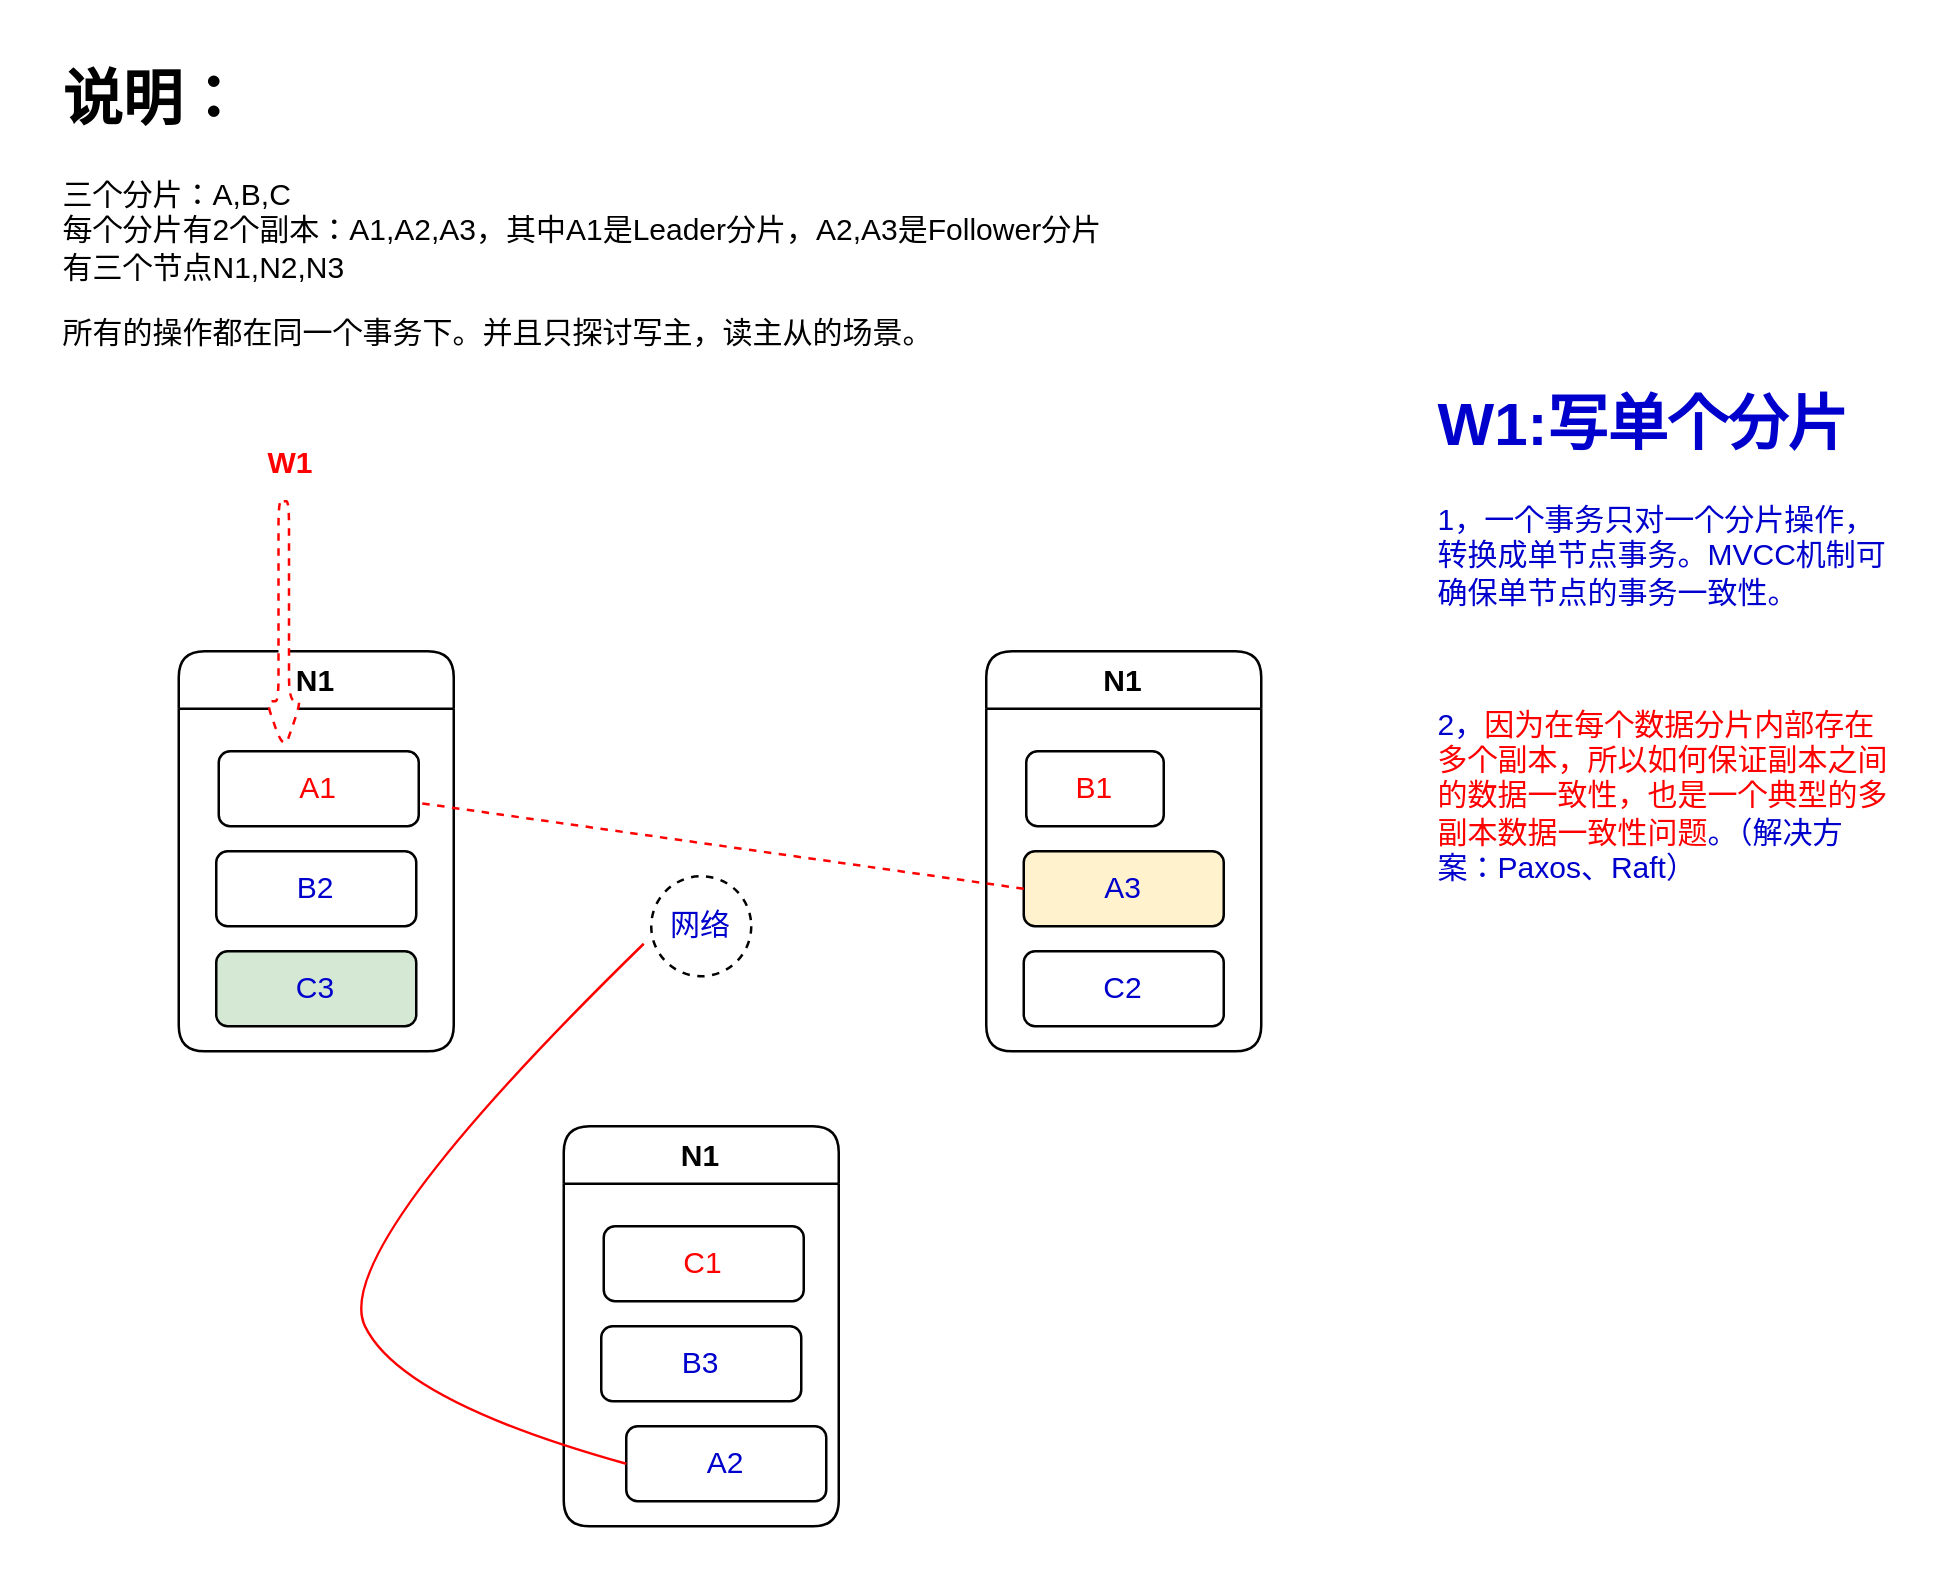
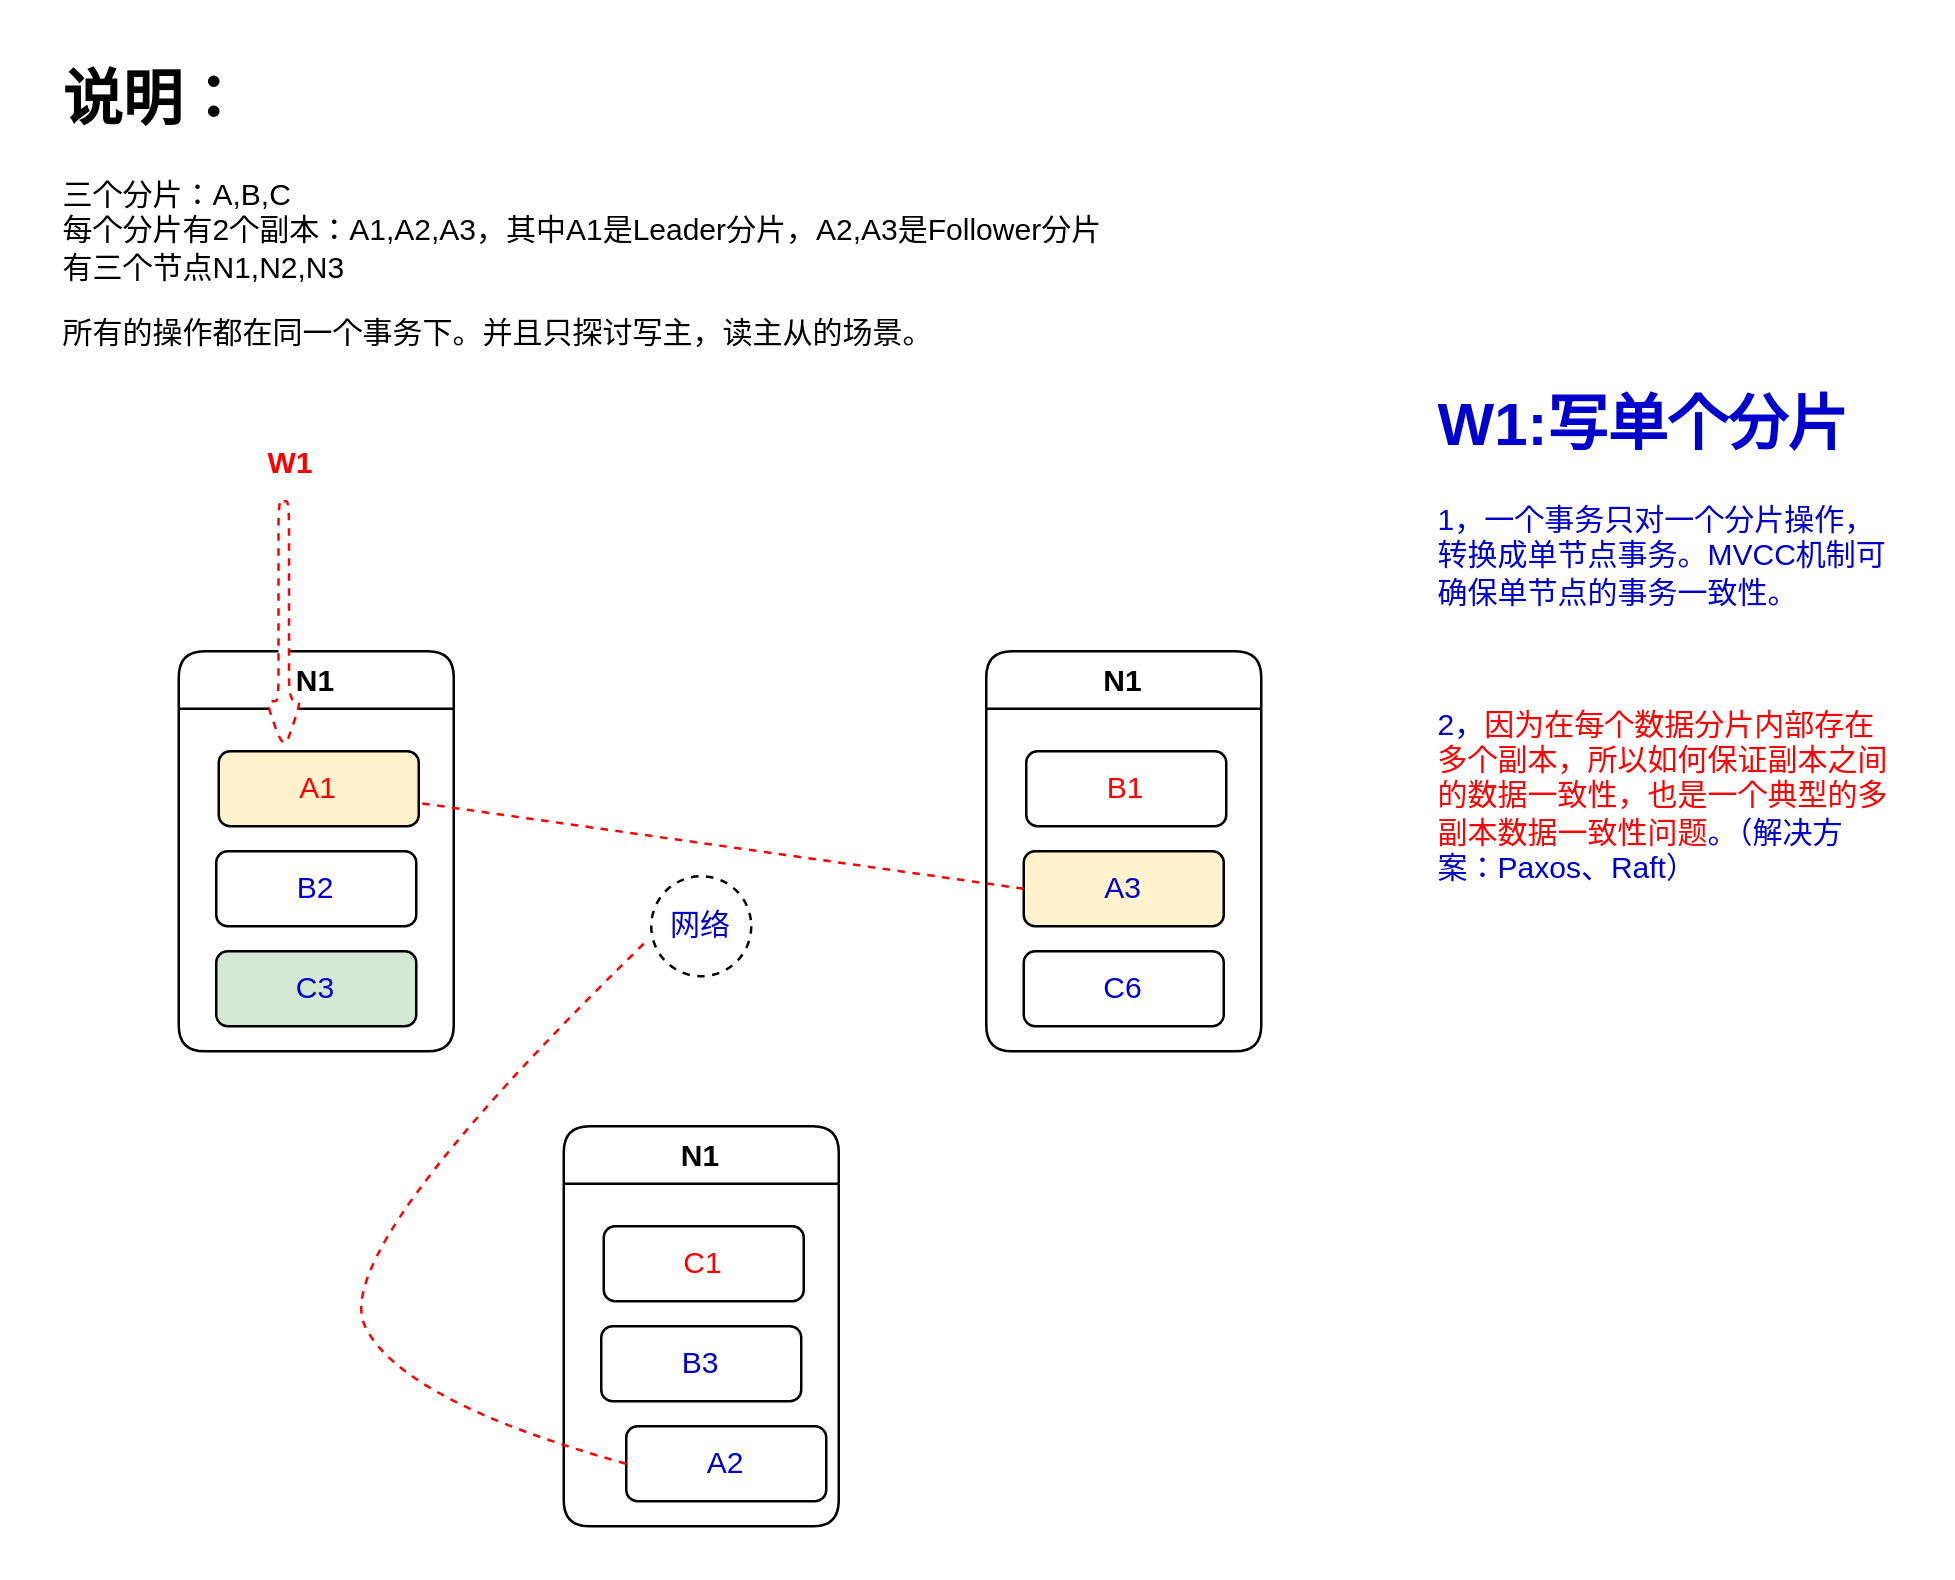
node "A1": fillcolor #ffffff -> #fff2cc
node "B1": size 138x75 -> 200x75
node "C2": label "C2" -> "C6"
edge "网络" -- "A2": style solid -> dashed
